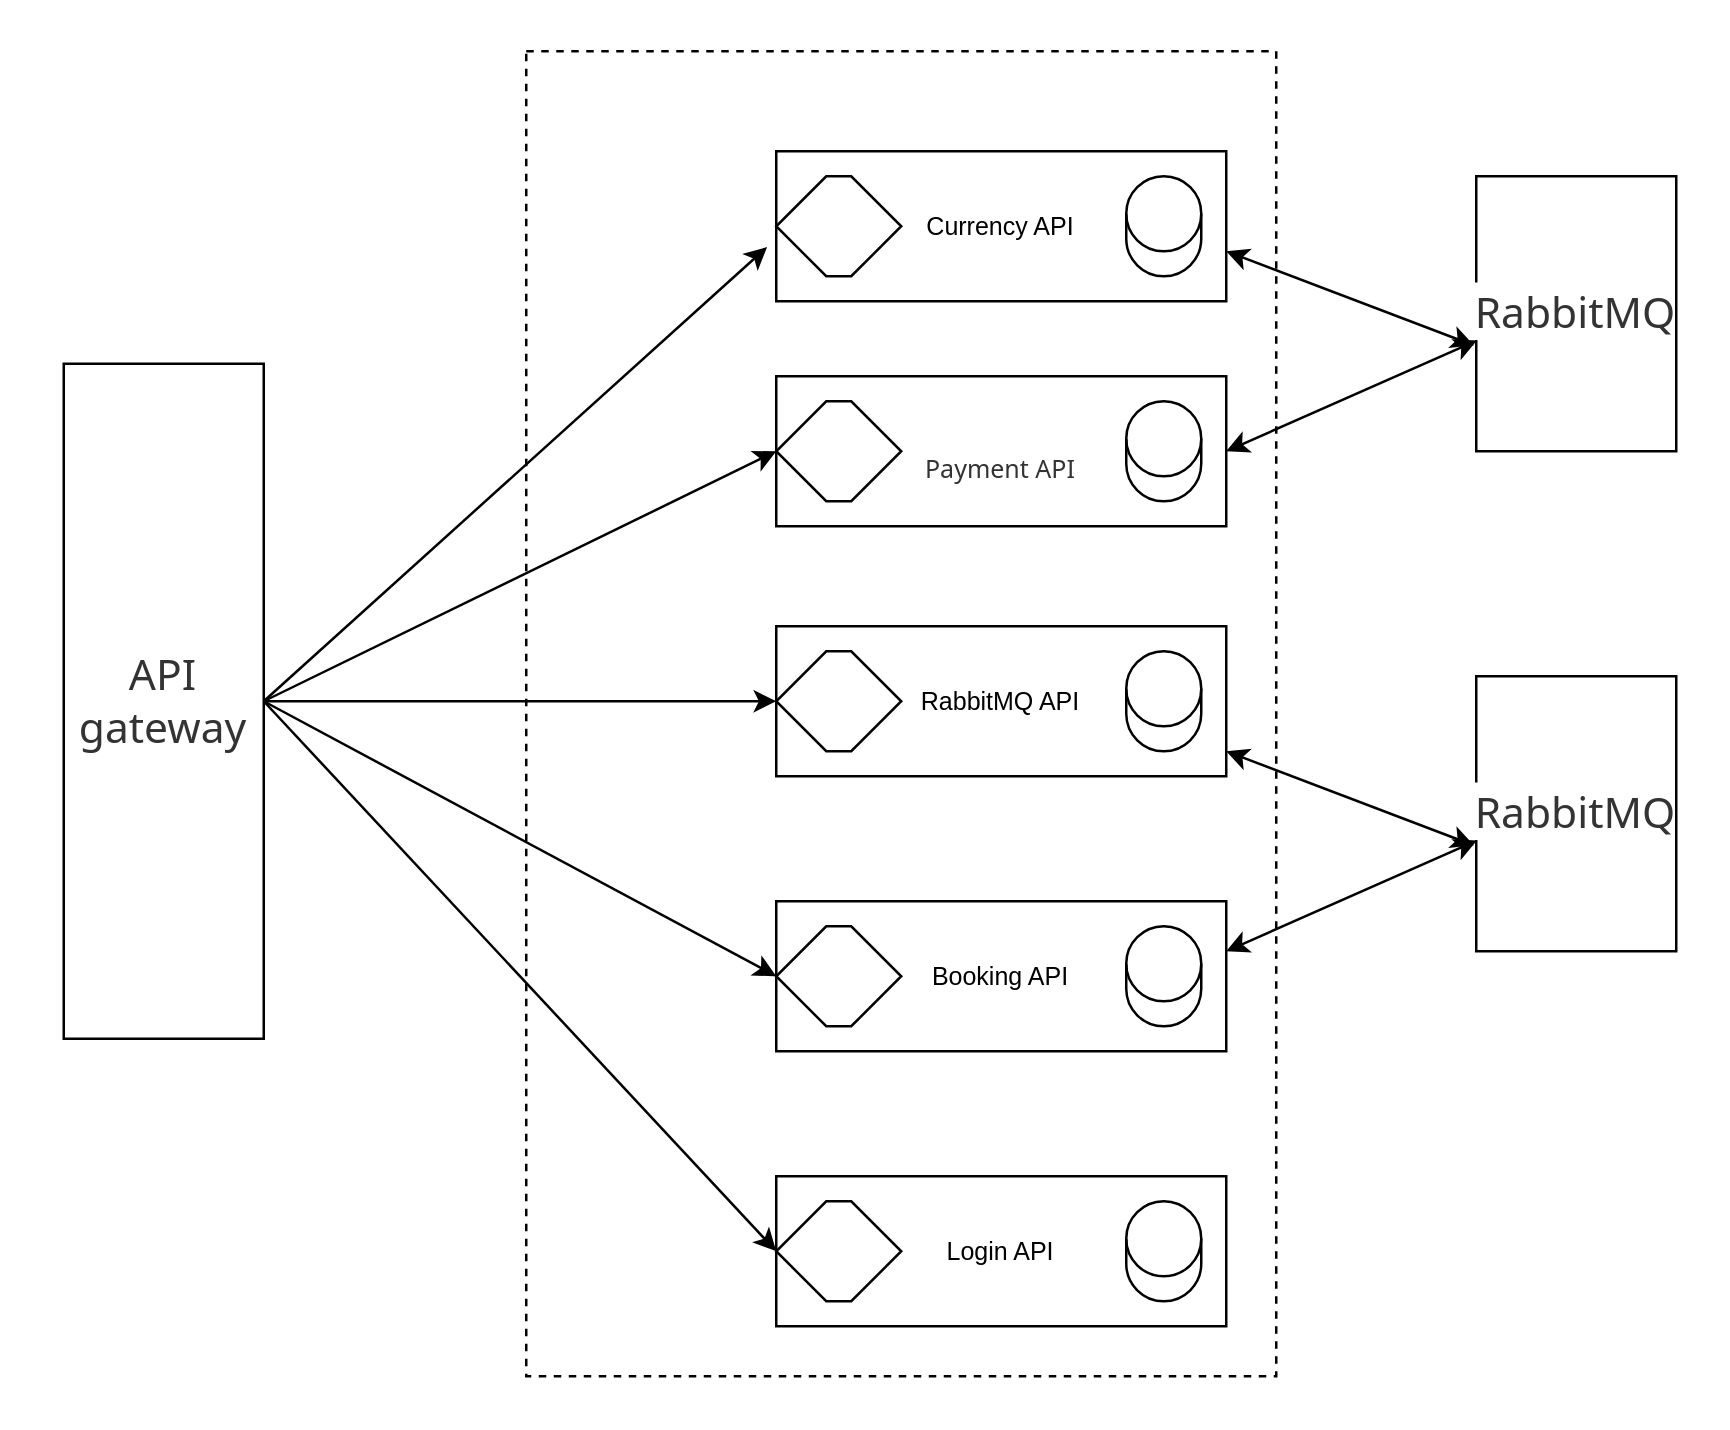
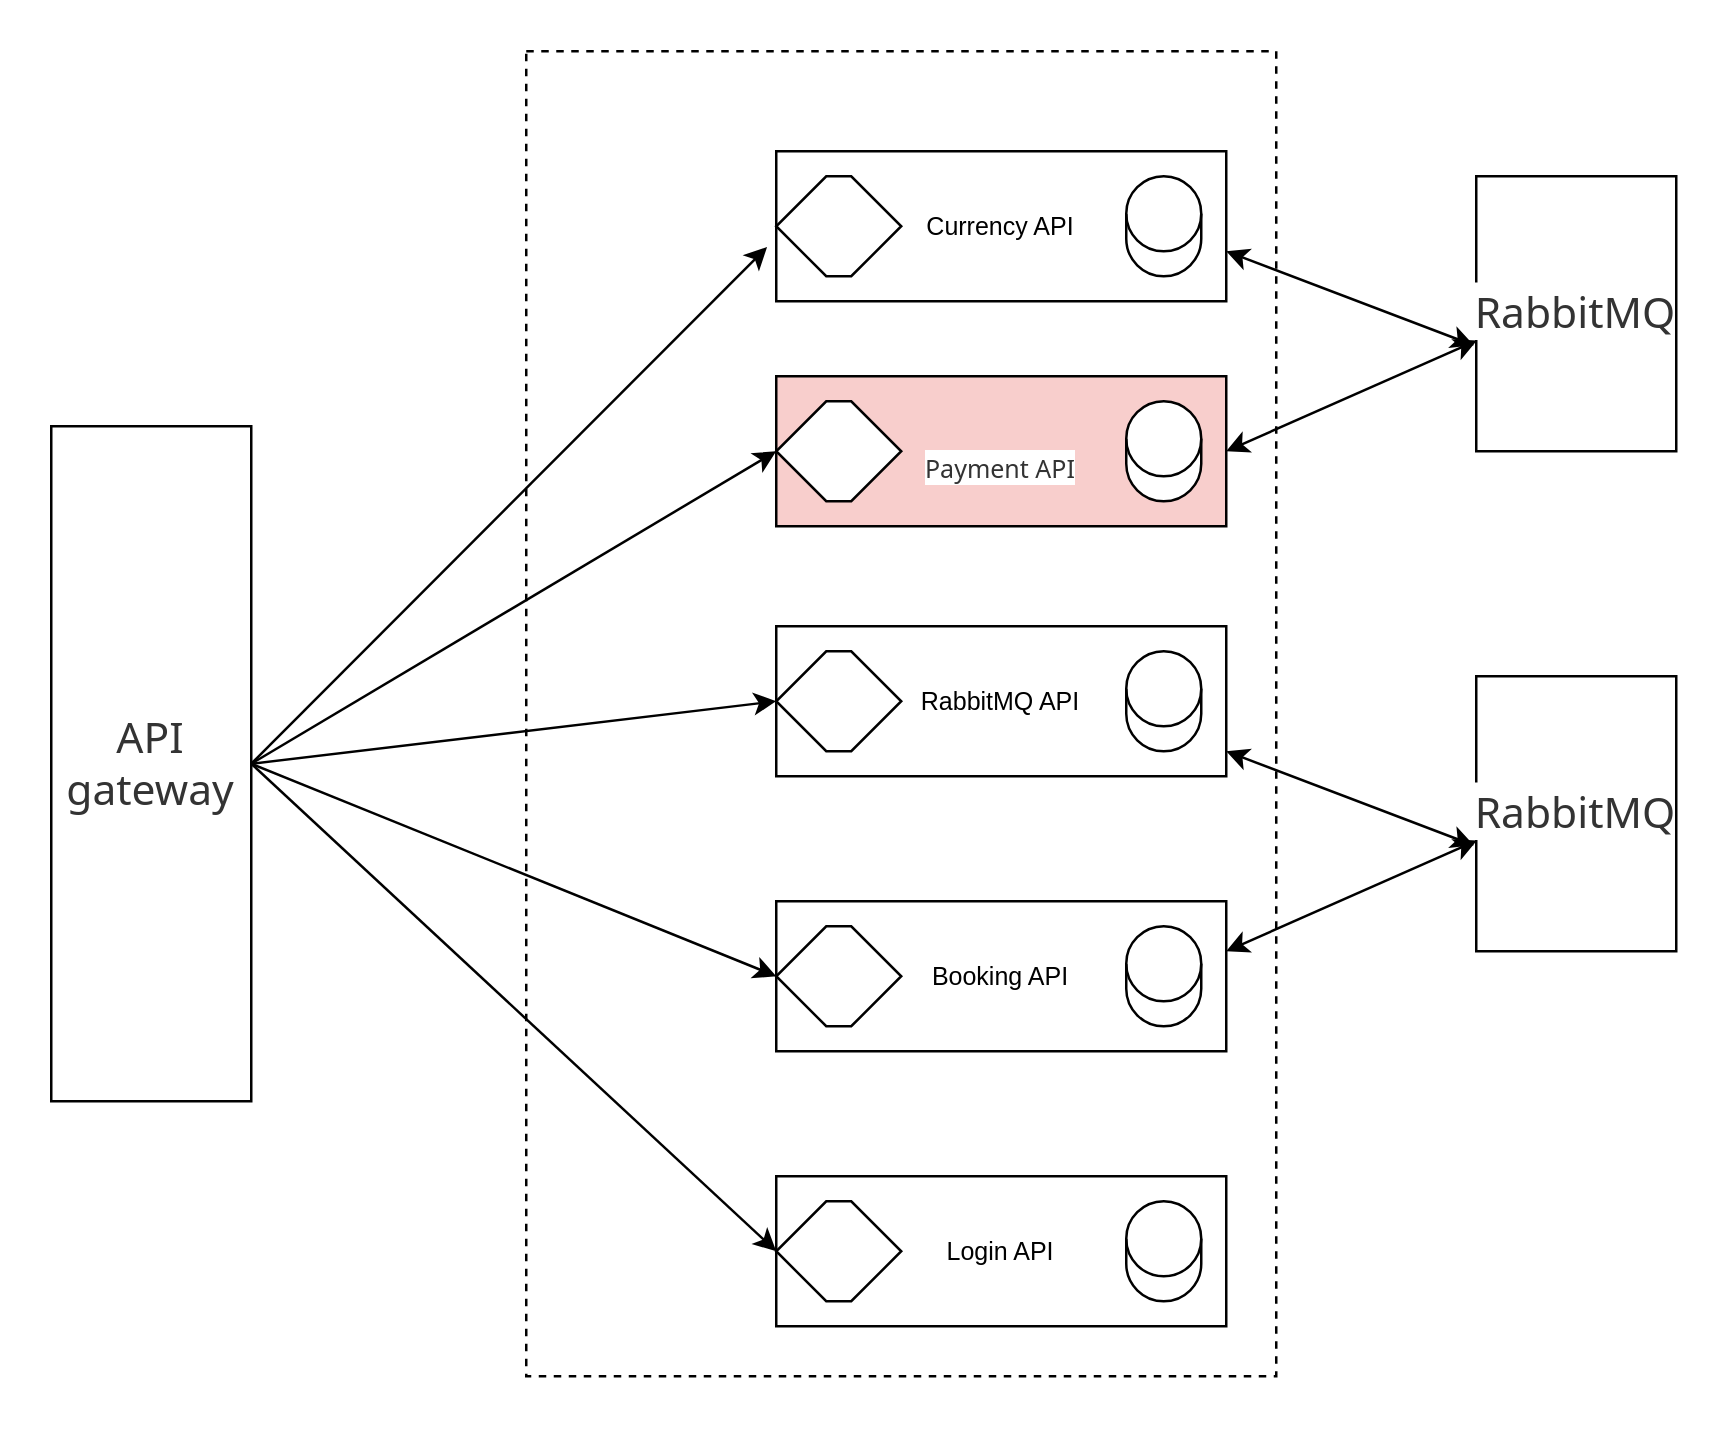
node "Payment API": fillcolor #ffffff -> #f8cecc
node "API gateway": moved (164, 701) -> (151, 764)
